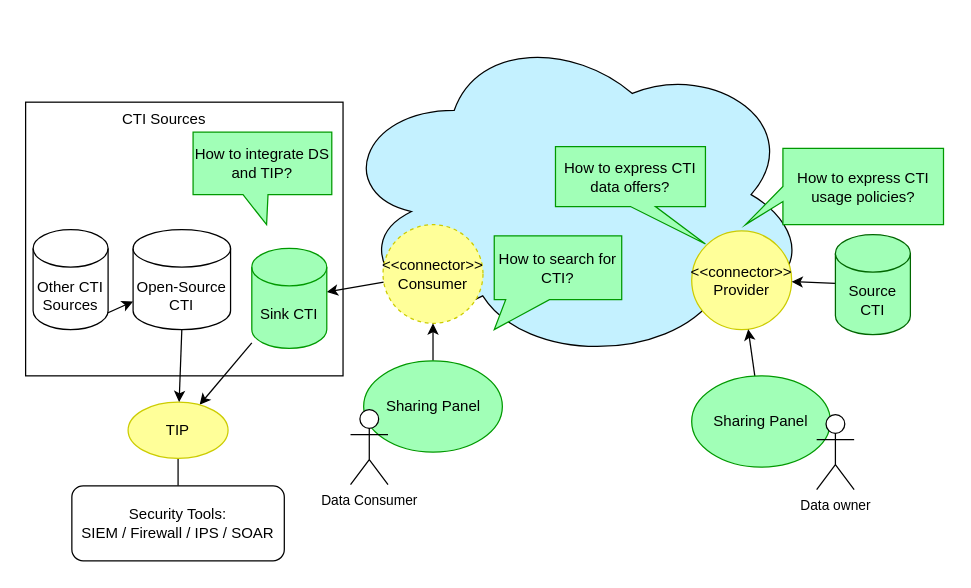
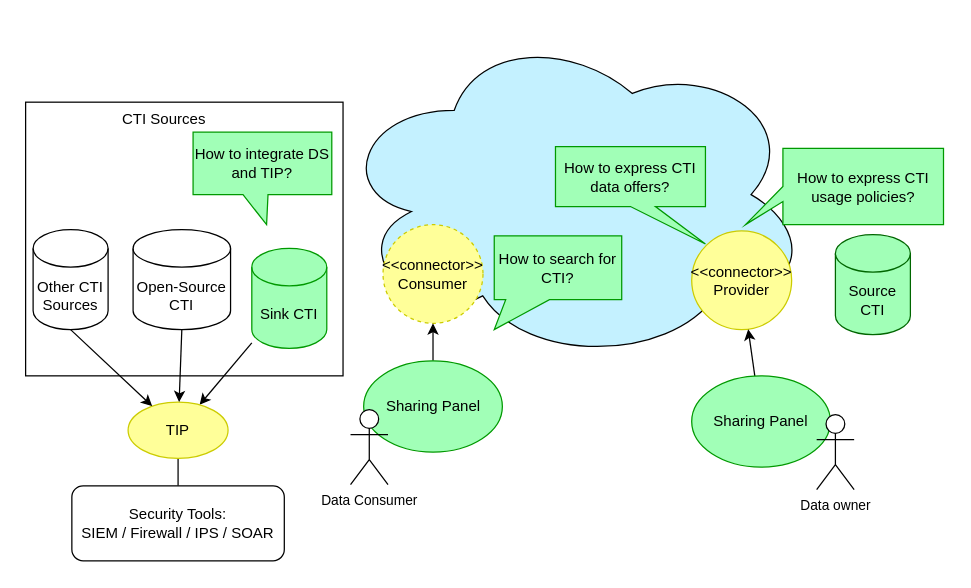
edge "Source CTI" -> "<<connector>> Provider": removed
edge "<<connector>> Consumer" -> "Sink CTI": removed
edge "Other CTI Sources" -> "Open-Source CTI": now "Other CTI Sources" -> "TIP"
